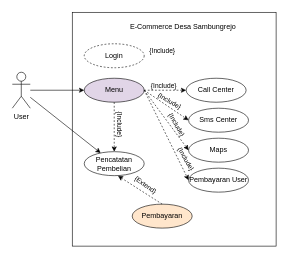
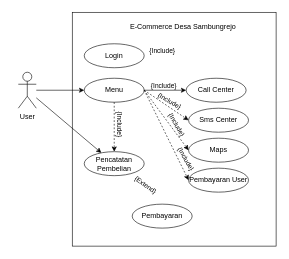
node "Login": style dashed -> solid
node "User": moved (21, 90) -> (27, 90)
node "Menu": fillcolor #e1d5e7 -> #ffffff
edge "Menu" -> "Call Center": style dashed -> solid
edge "Pembayaran" -> "Pencatatan Pembelian": removed
node "Pembayaran": fillcolor #ffe6cc -> #ffffff
